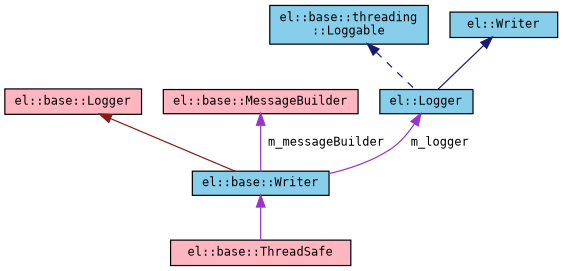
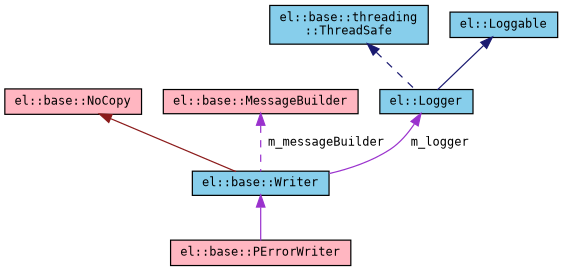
node "el::base::threading ::Loggable": label "el::base::threading ::Loggable" -> "el::base::threading ::ThreadSafe"
node "el::Writer": label "el::Writer" -> "el::Loggable"
node "el::base::Logger": label "el::base::Logger" -> "el::base::NoCopy"
edge "el::base::Writer" -> "el::base::MessageBuilder": style solid -> dashed
node "el::base::ThreadSafe": label "el::base::ThreadSafe" -> "el::base::PErrorWriter"
